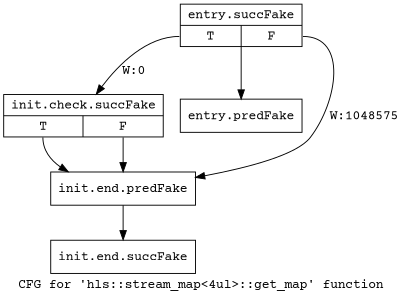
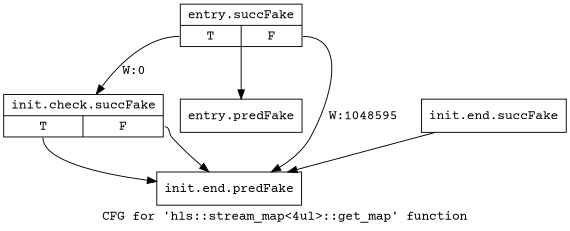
edge "entry.succFake" -> "init.end.predFake": label "W:1048575" -> "W:1048595"
edge "init.end.predFake" -> "init.end.succFake": reversed
